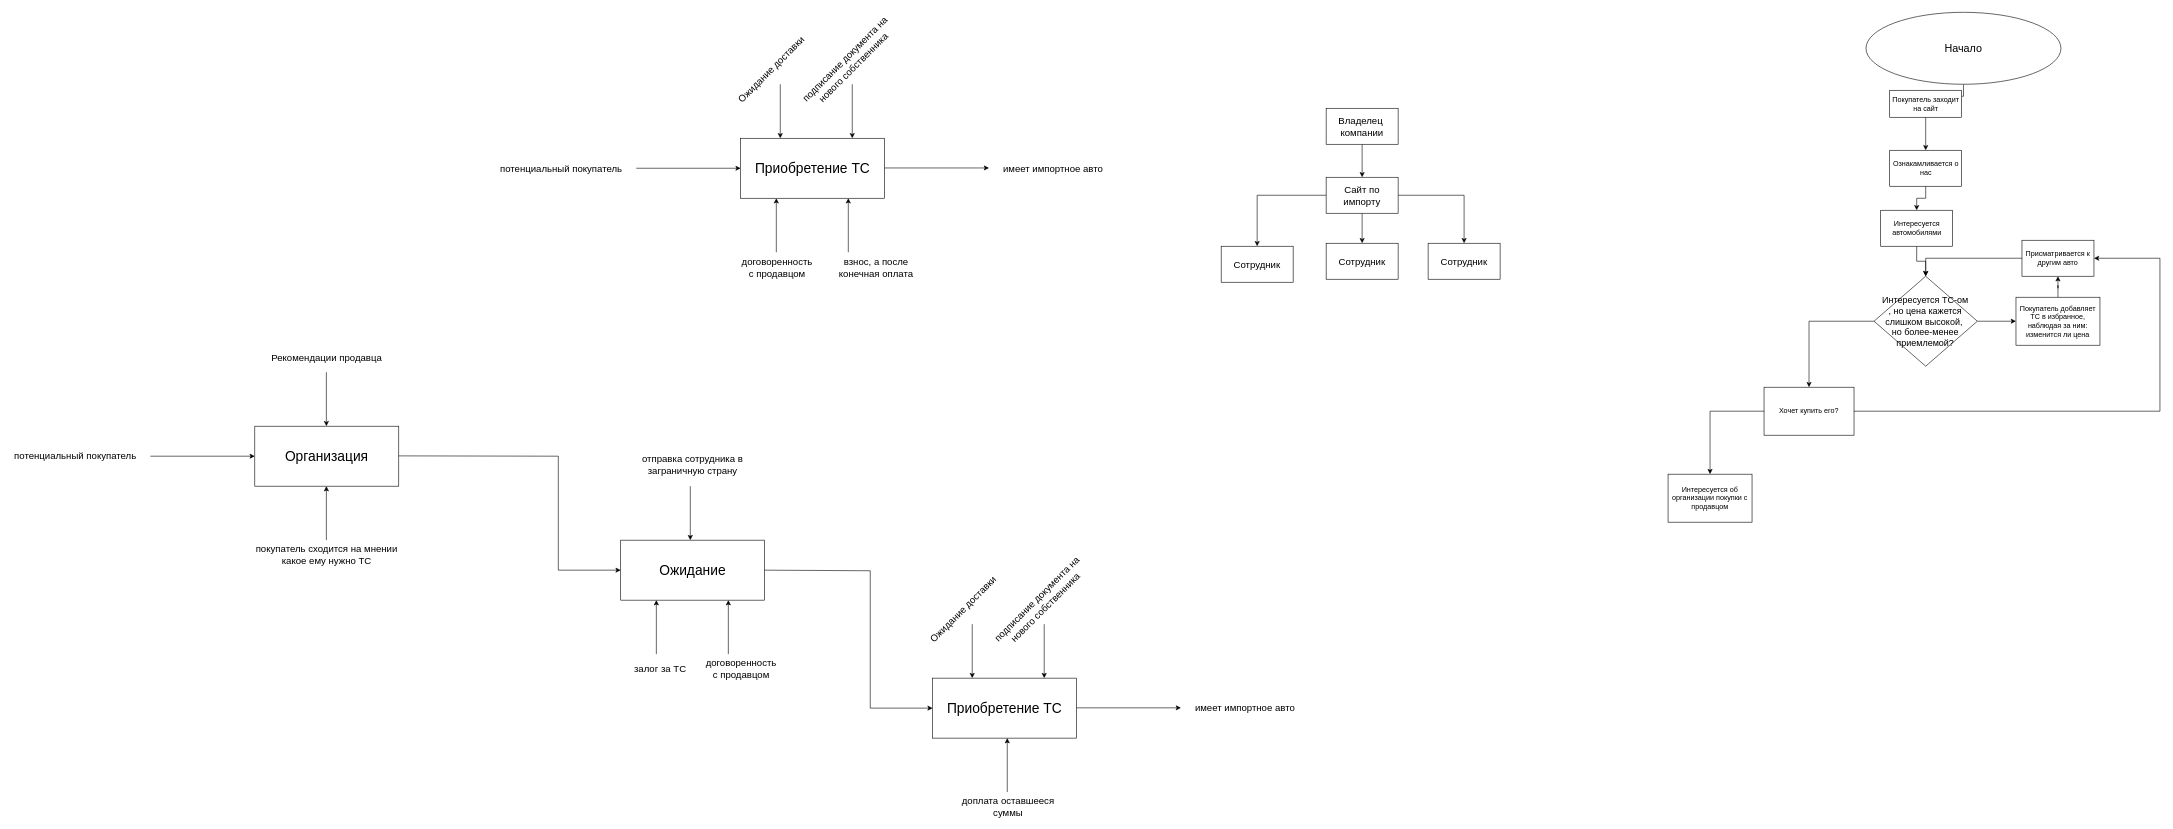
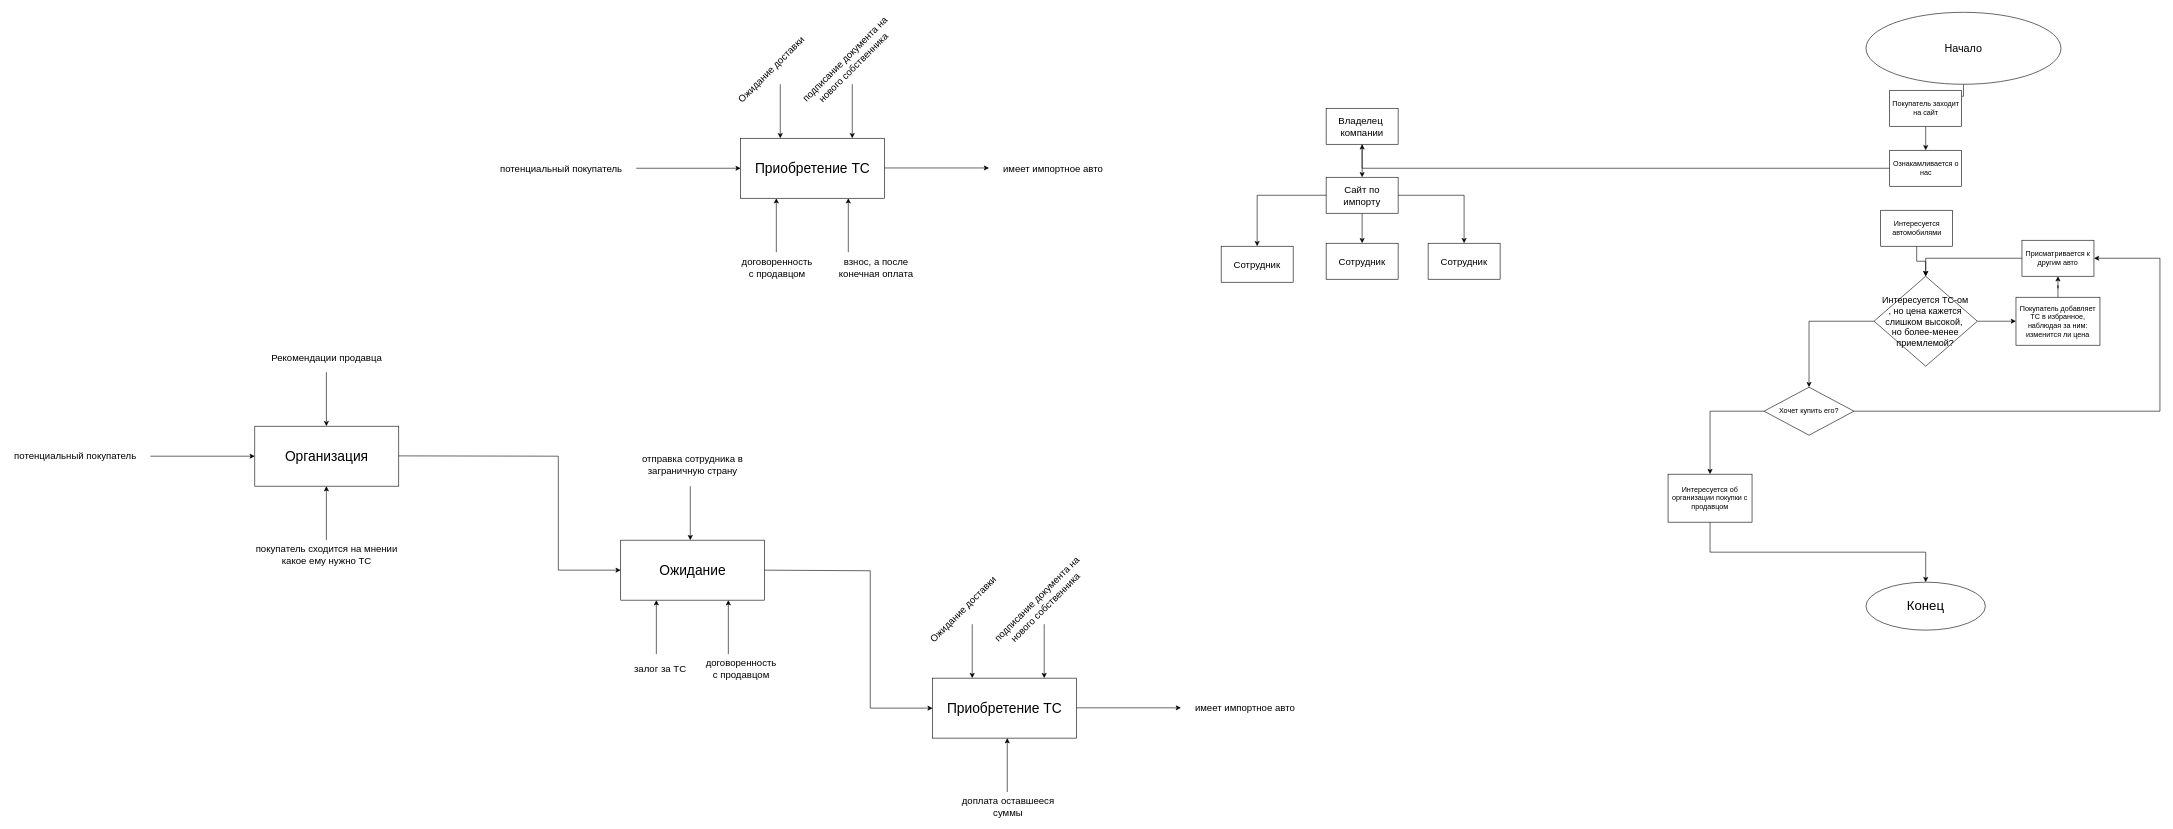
node "Покупатель заходит на сайт": size 72x27 -> 72x36
edge "Ознакамливается о нас" -> "Интересуется автомобилями": now "Ознакамливается о нас" -> "Владелец компании"
node "Хочет купить его?": shape rectangle -> diamond
edge "Интересуется об организации покупки с продавцом" -> "Конец": added
node "Конец": added
